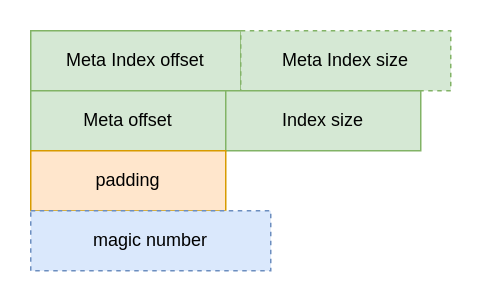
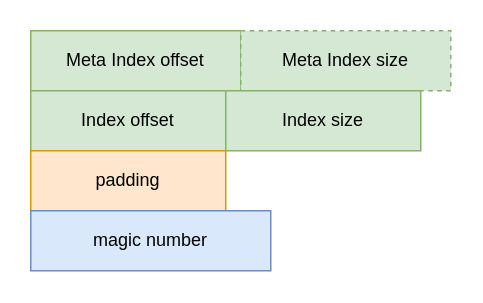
node "Meta offset": label "Meta offset" -> "Index offset"
node "magic number": style dashed -> solid
